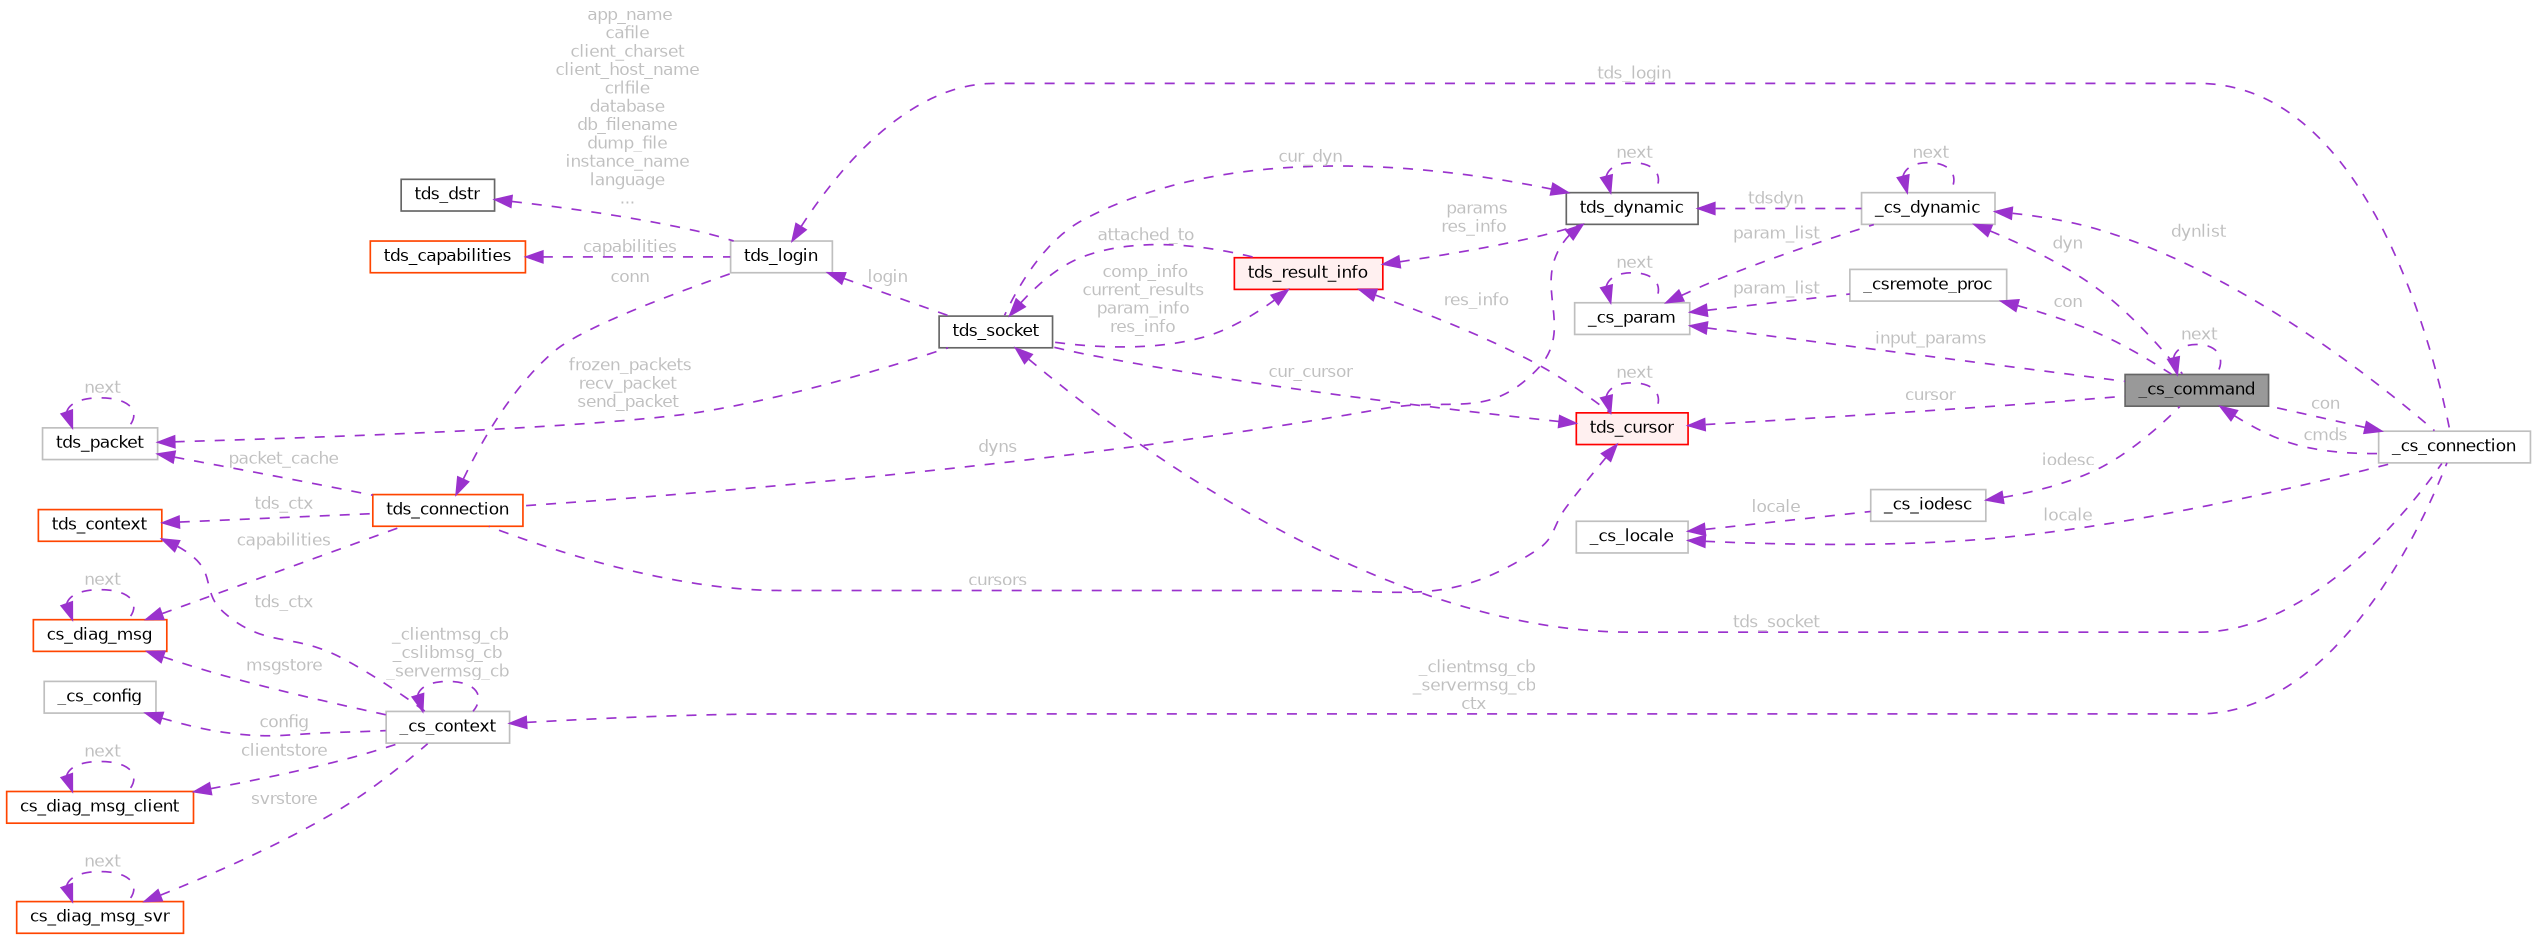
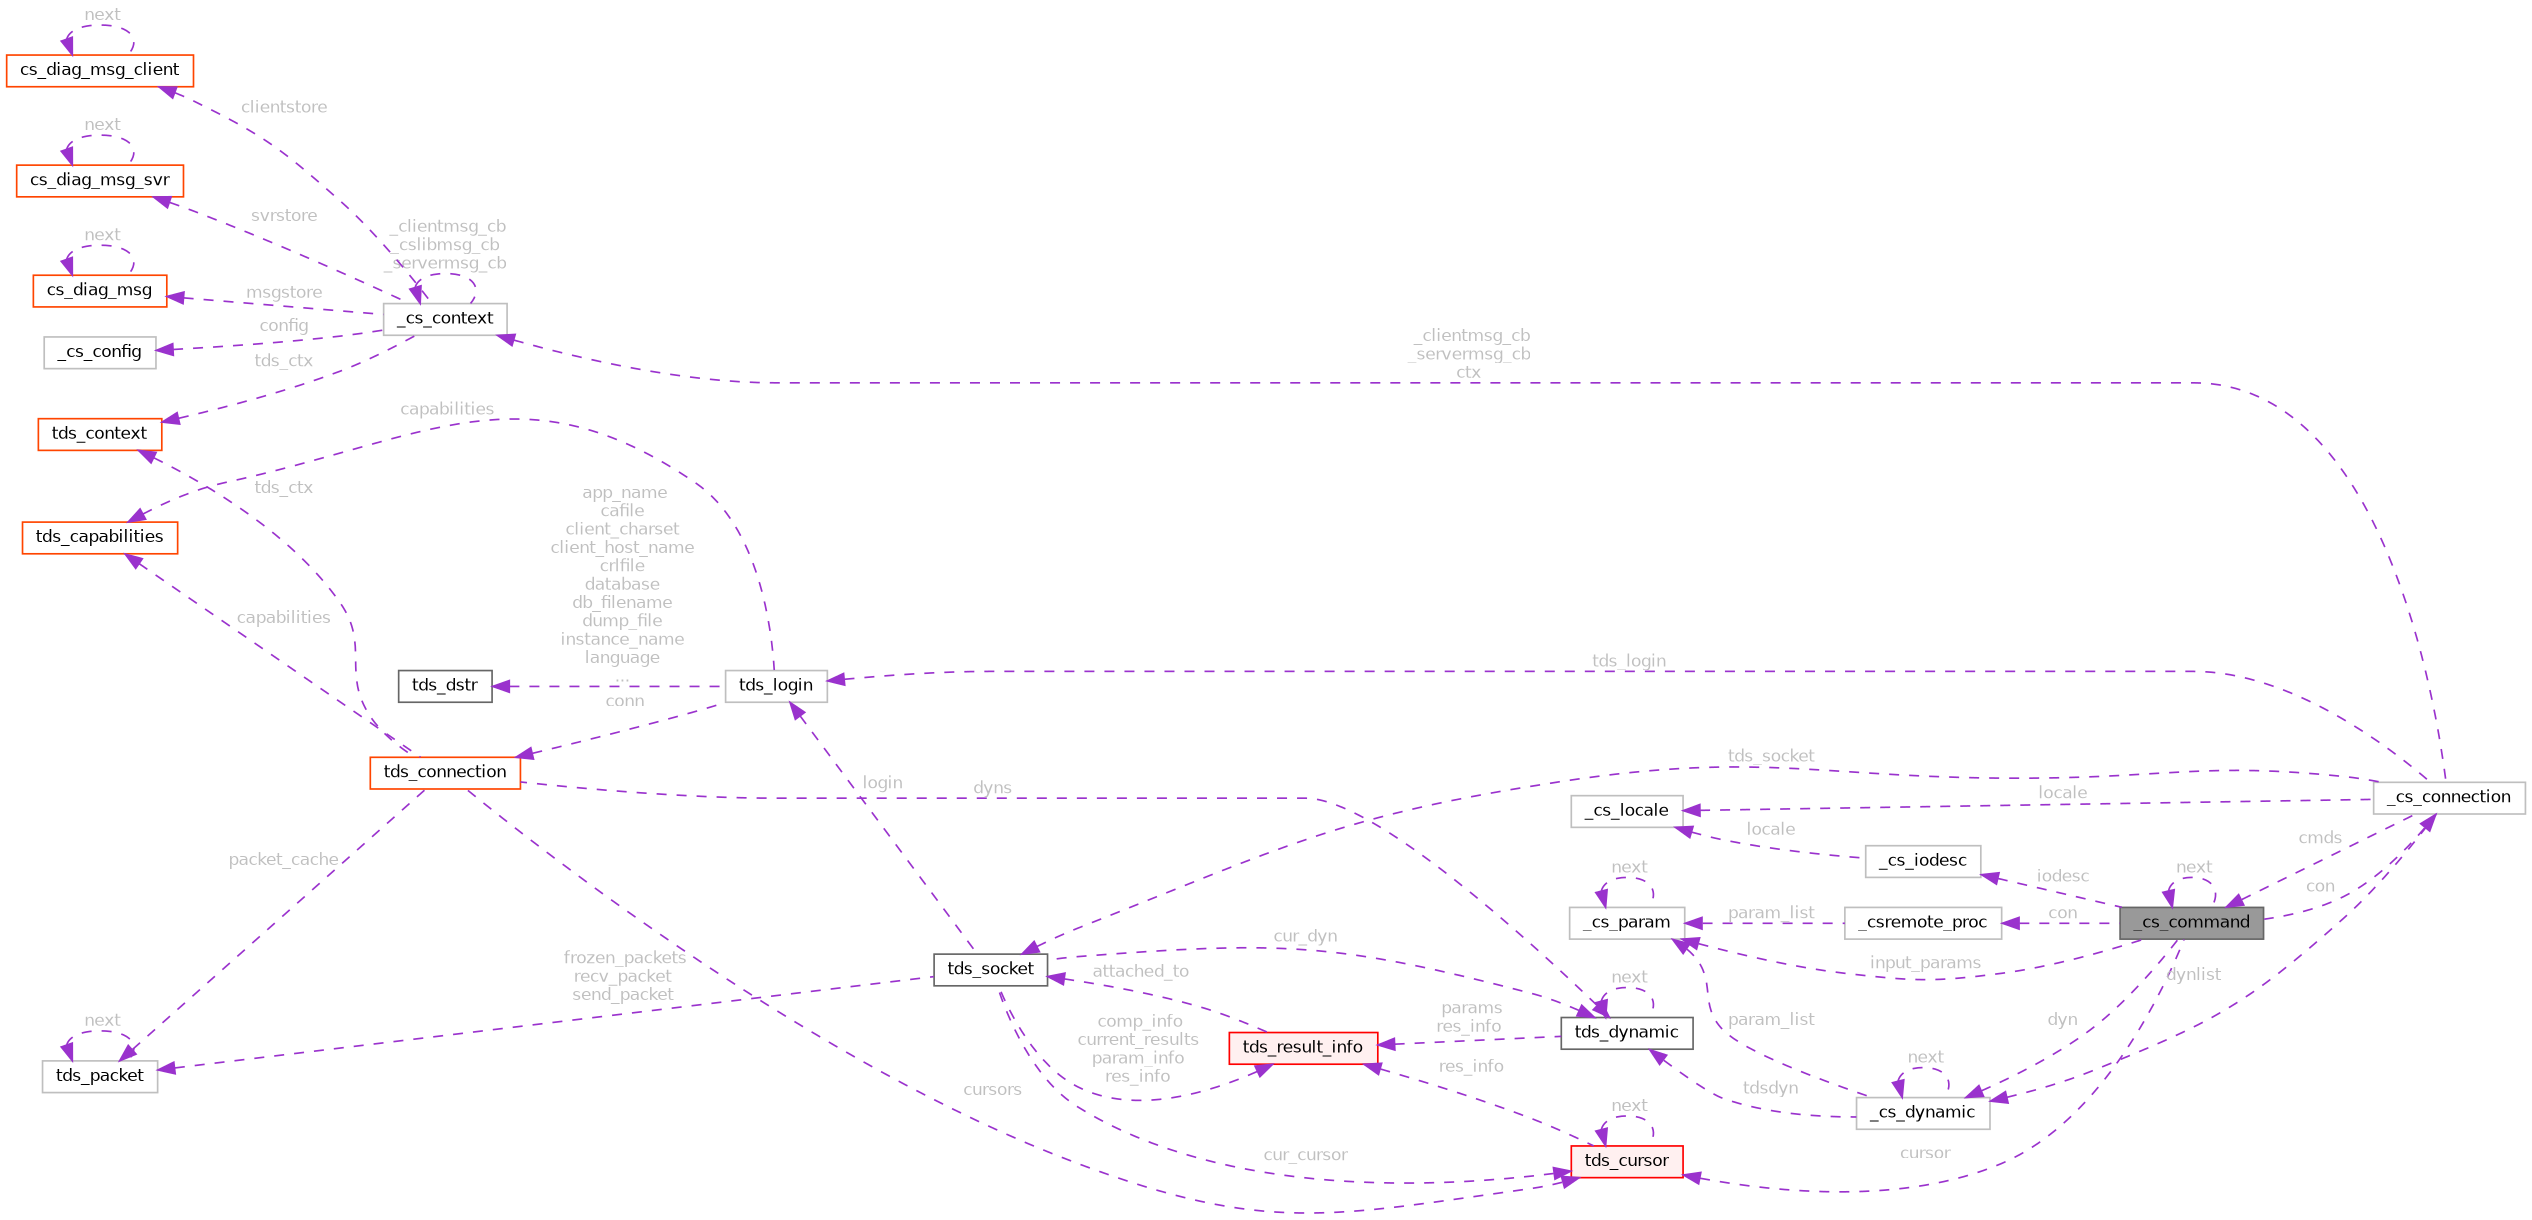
edge "tds_connection" -> "cs_diag_msg": now "tds_connection" -> "tds_capabilities"
